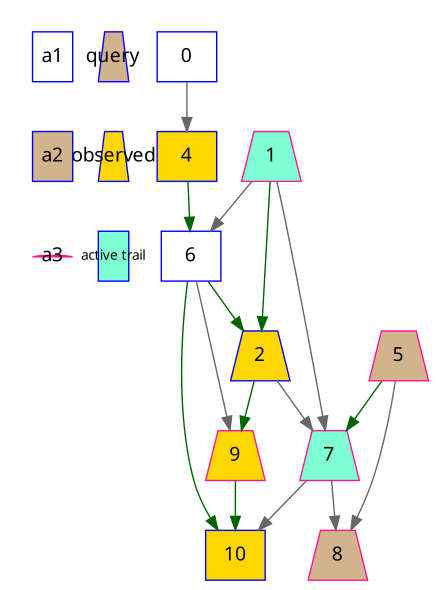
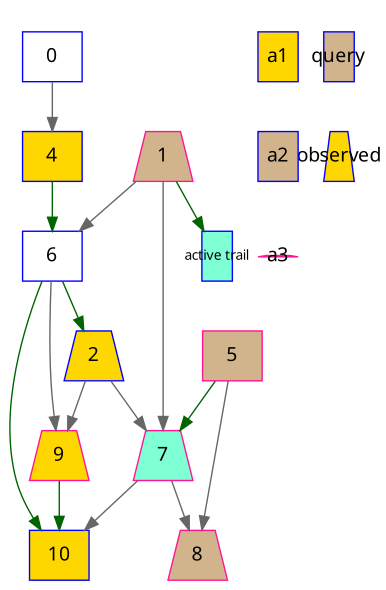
node "a1": fillcolor white -> gold
node "query": shape trapezium -> box
node "1": fillcolor aquamarine -> tan
edge "1" -> "2": now "1" -> "active trail"
node "5": shape trapezium -> box
edge "2" -> "9": color darkgreen -> gray40
